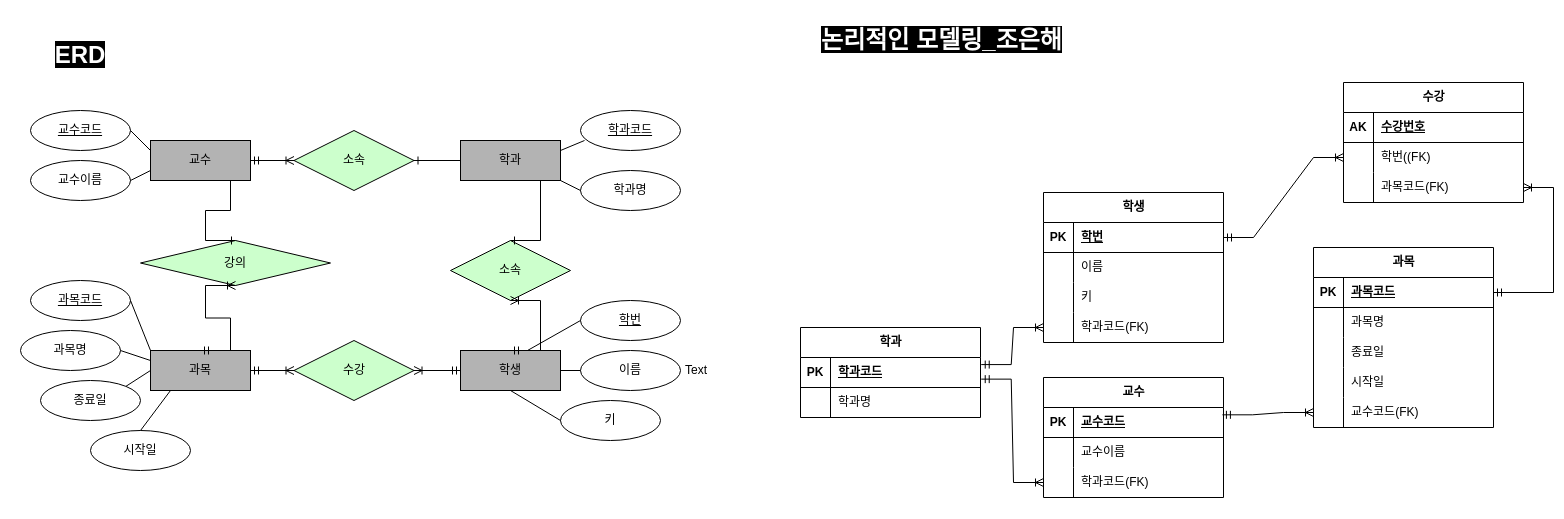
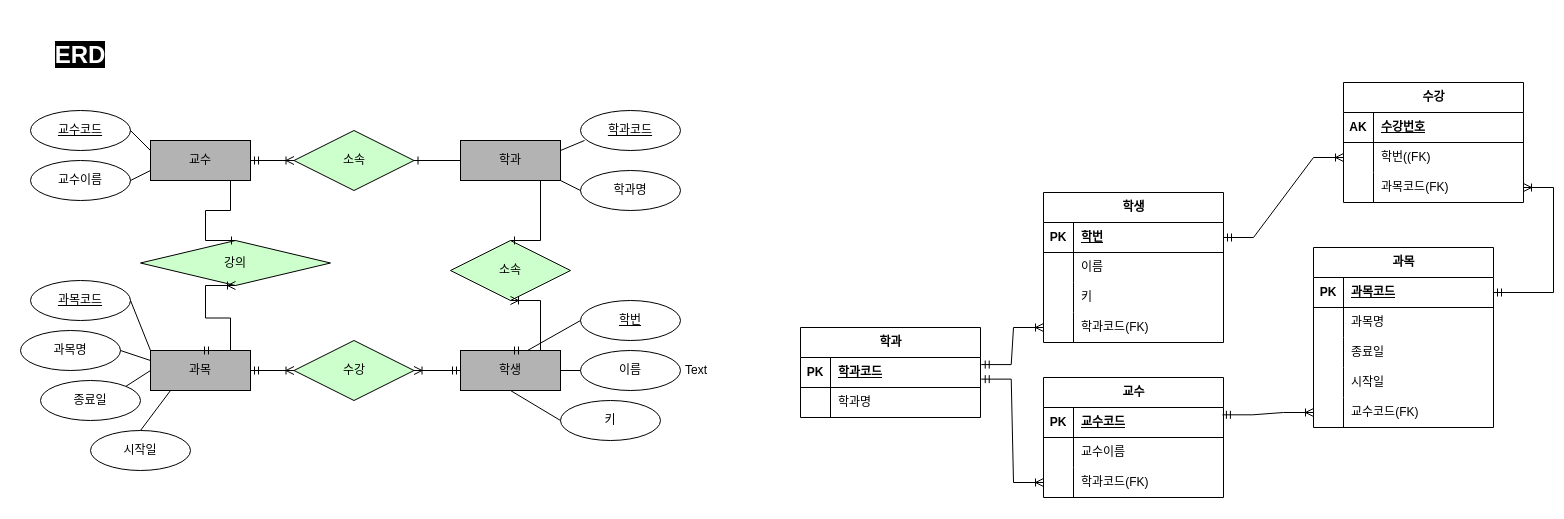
node "논리적인 모델링_조은해": removed
